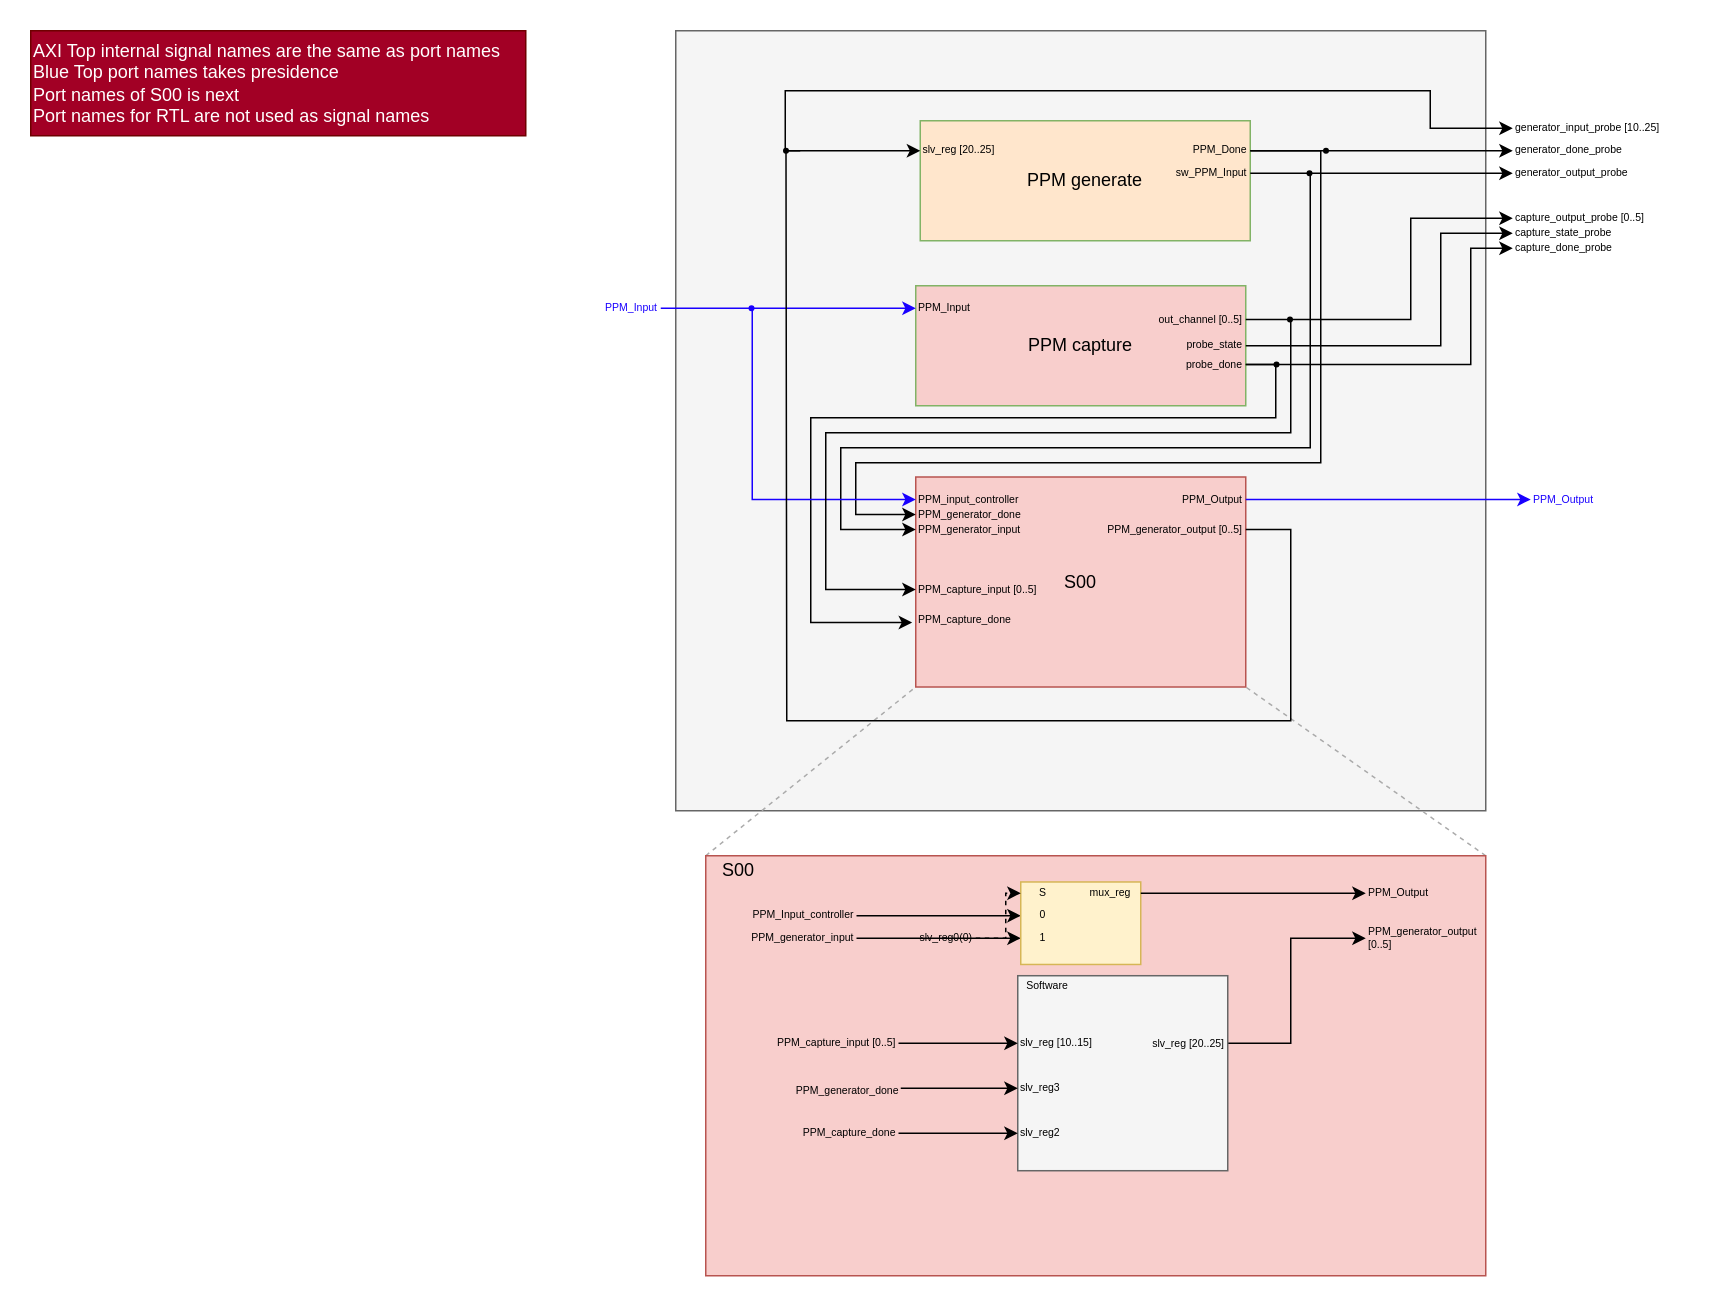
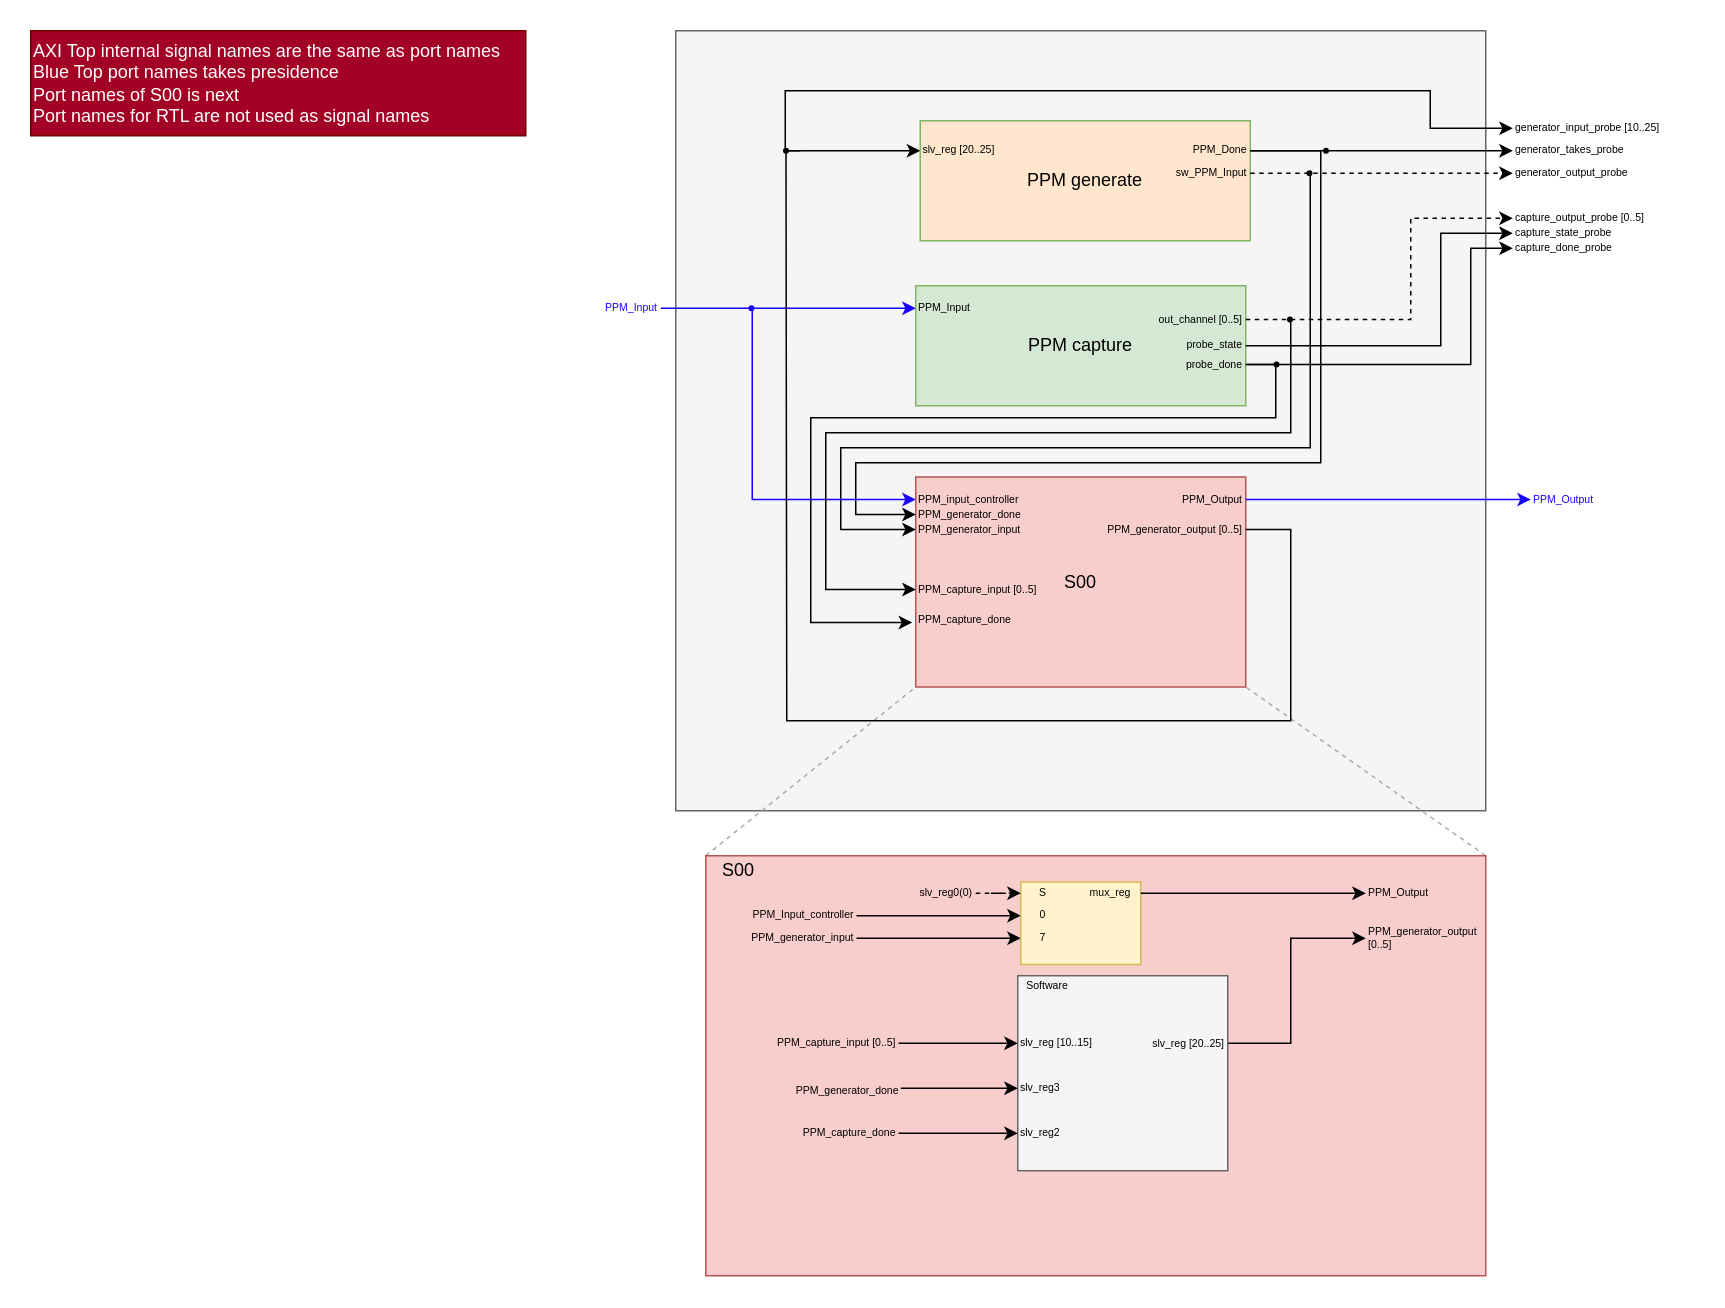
node "generator_done_probe": label "generator_done_probe" -> "generator_takes_probe"
edge "sw_PPM_Input" -> "generator_output_probe": style solid -> dashed
edge "out_channel [0..5]" -> "capture_output_probe [0..5]": style solid -> dashed
node "PPM capture": fillcolor #f8cecc -> #d5e8d4
node "slv_reg0(0)": moved (938, 938) -> (938, 893)
node "1": label "1" -> "7"
